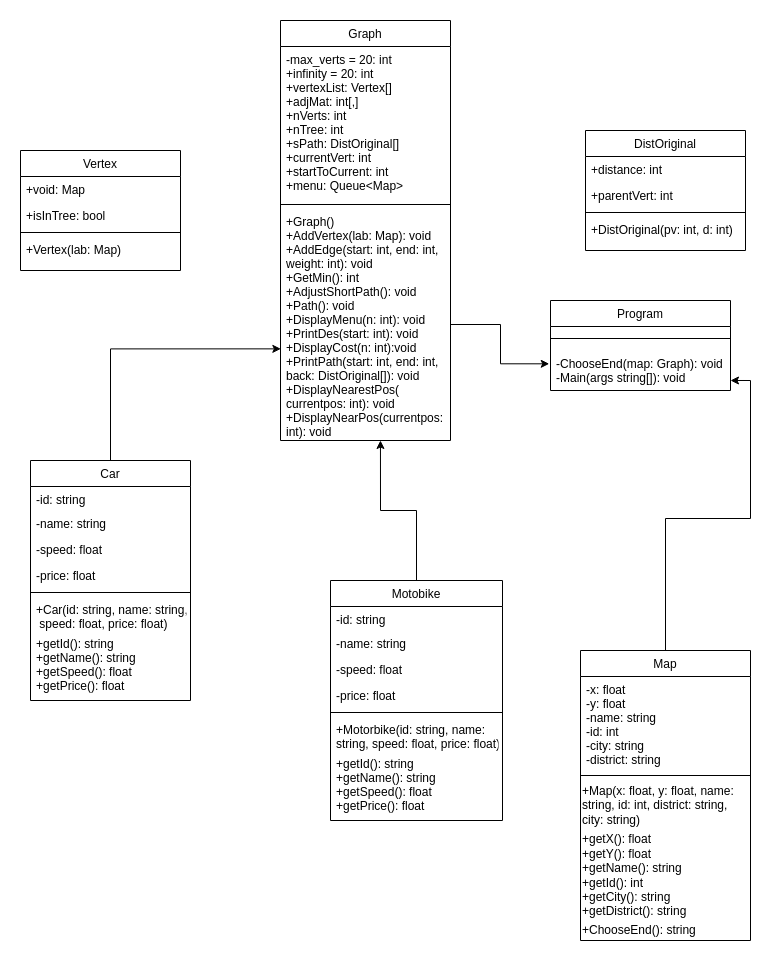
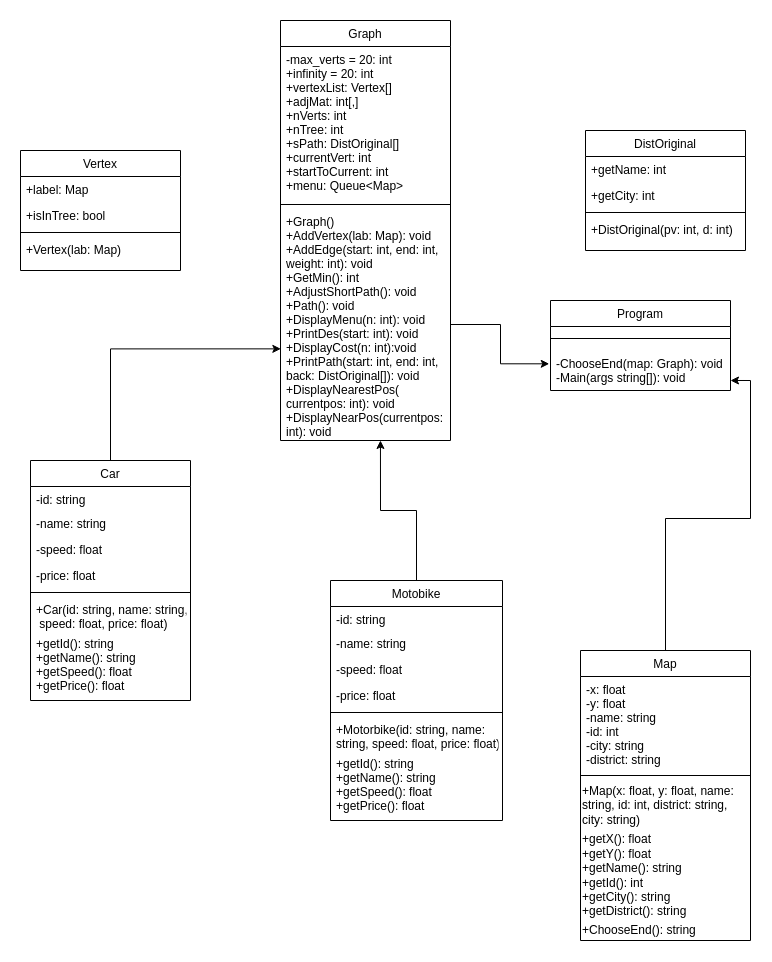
node "+distance: int": label "+distance: int" -> "+getName: int"
node "+void: Map": label "+void: Map" -> "+label: Map"
node "+parentVert: int": label "+parentVert: int" -> "+getCity: int"
